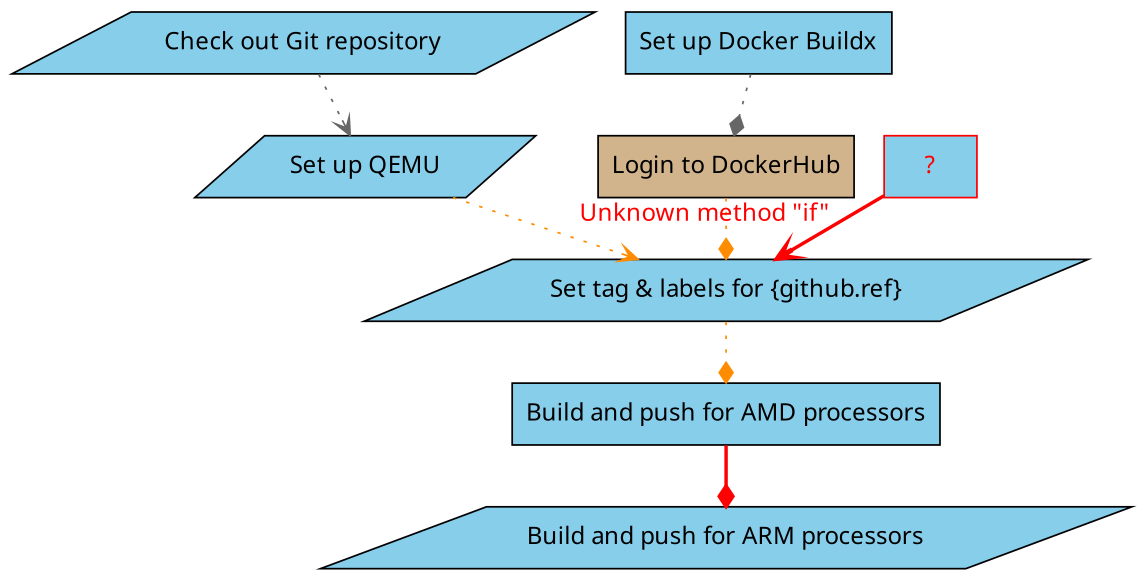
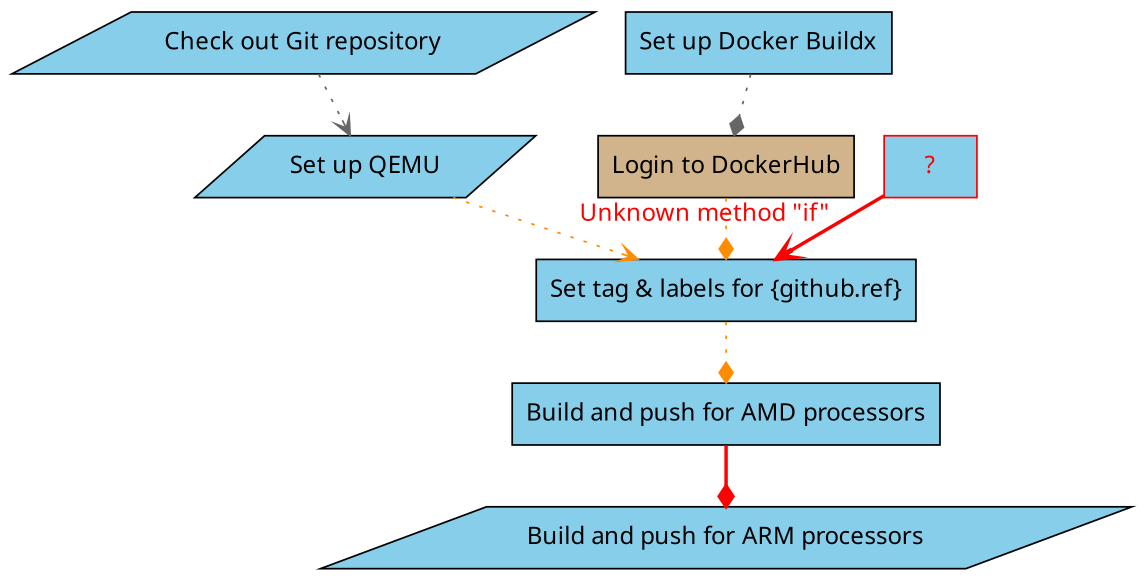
node "Set tag & labels for {github.ref}": shape parallelogram -> box
